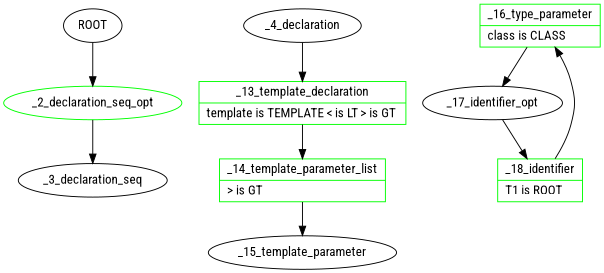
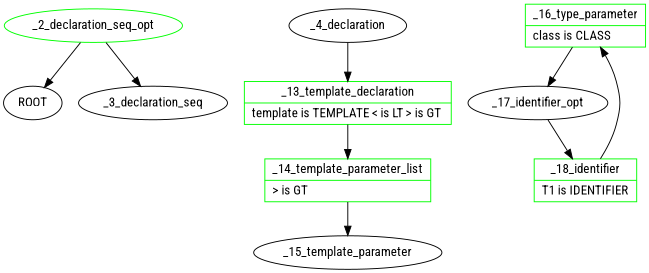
edge "ROOT" -> "_2_declaration_seq_opt": reversed
node "_18_identifier": text "T1 is ROOT" -> "T1 is IDENTIFIER"
